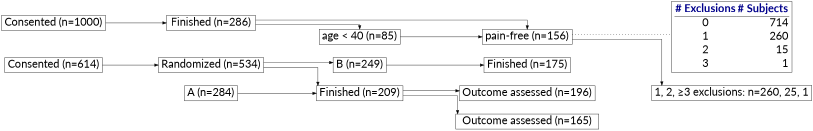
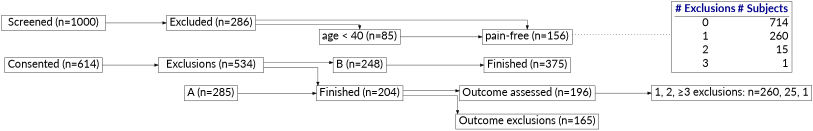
node "Consented (n=1000)": label "Consented (n=1000)" -> "Screened (n=1000)"
node "Finished (n=286)": label "Finished (n=286)" -> "Excluded (n=286)"
edge "pain-free (n=156)" -> "1, 2, ≥3 exclusions: n=260, 25, 1": now "Outcome assessed (n=196)" -> "1, 2, ≥3 exclusions: n=260, 25, 1"
node "Randomized (n=534)": label "Randomized (n=534)" -> "Exclusions (n=534)"
node "B (n=249)": label "B (n=249)" -> "B (n=248)"
node "Finished (n=175)": label "Finished (n=175)" -> "Finished (n=375)"
node "A (n=284)": label "A (n=284)" -> "A (n=285)"
node "Finished (n=209)": label "Finished (n=209)" -> "Finished (n=204)"
node "Outcome assessed (n=165)": label "Outcome assessed (n=165)" -> "Outcome exclusions (n=165)"
